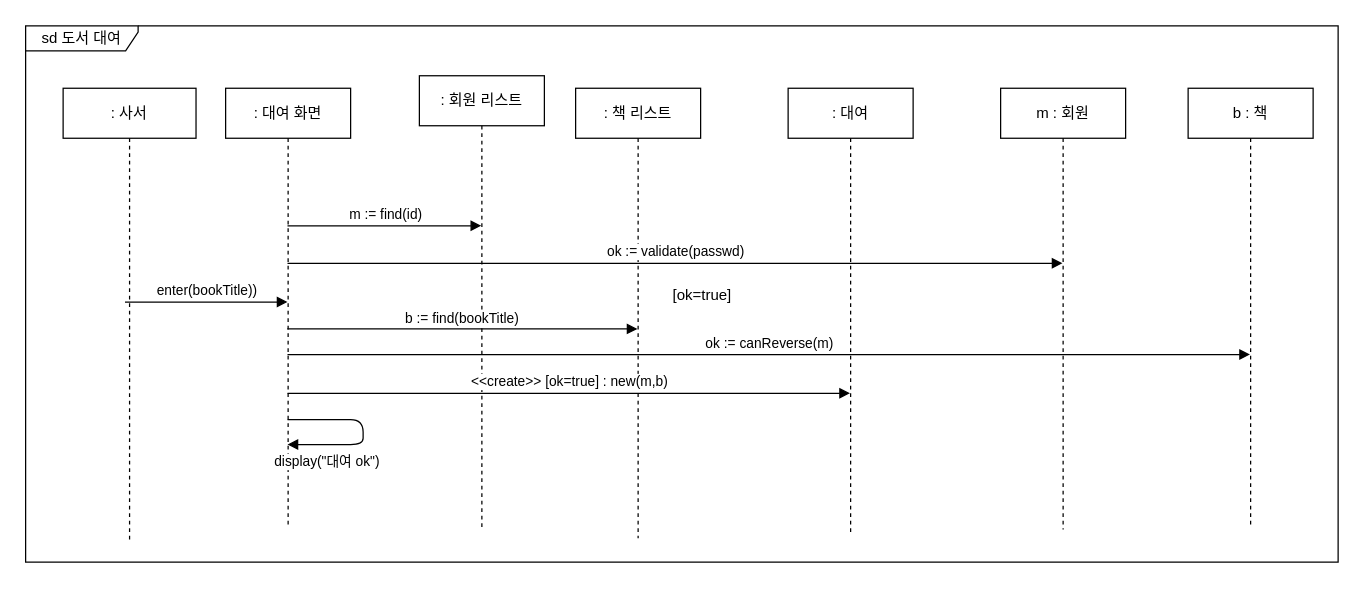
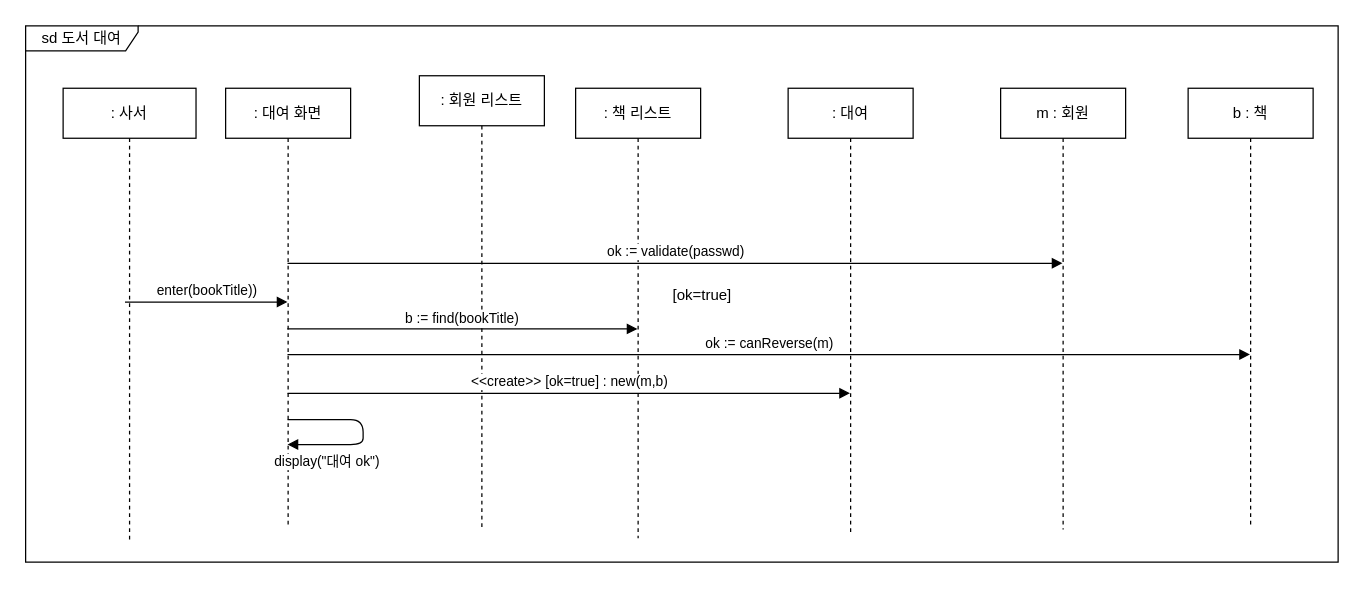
edge ": 대여 화면" -> ": 회원 리스트": removed, label "m := find(id)"
